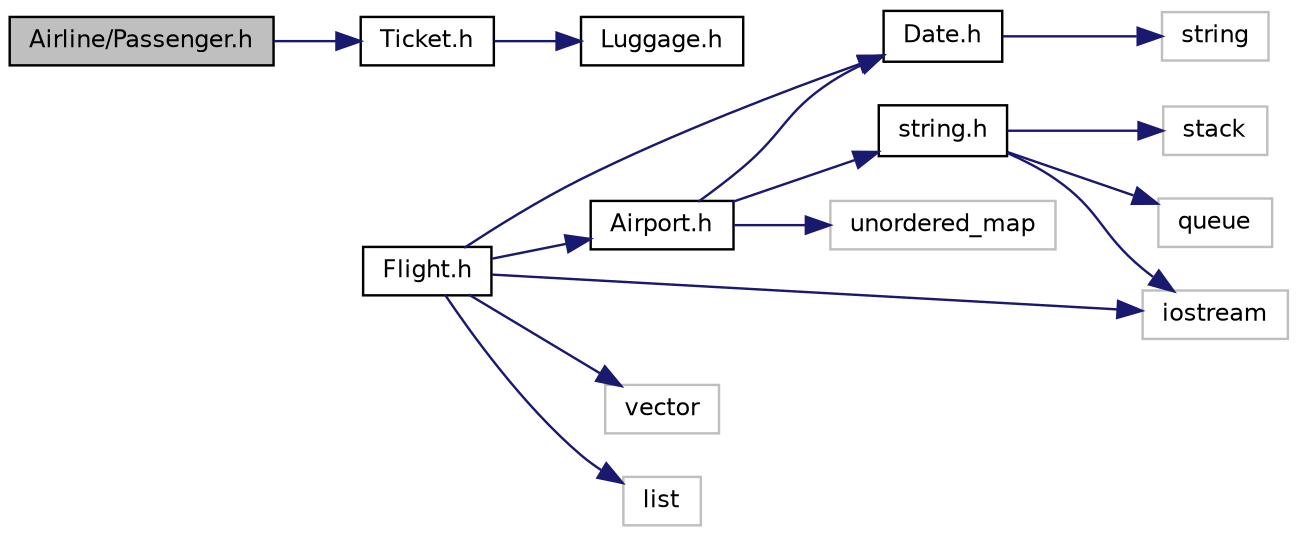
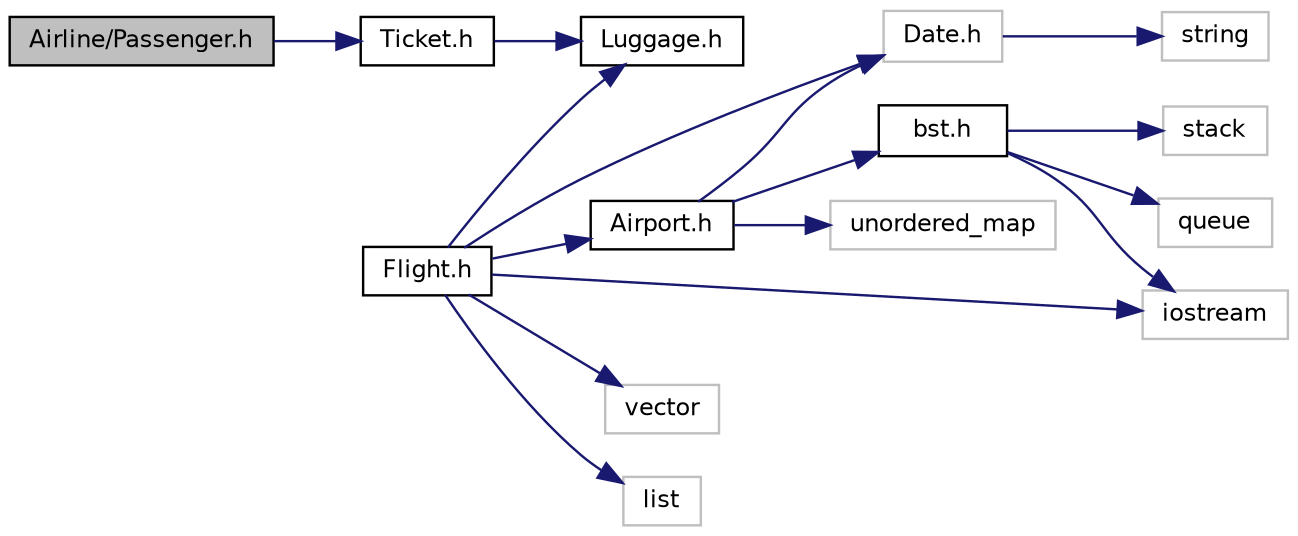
node "Date.h": color black -> grey75
node "string.h": label "string.h" -> "bst.h"
edge "Flight.h" -> "Luggage.h": added
